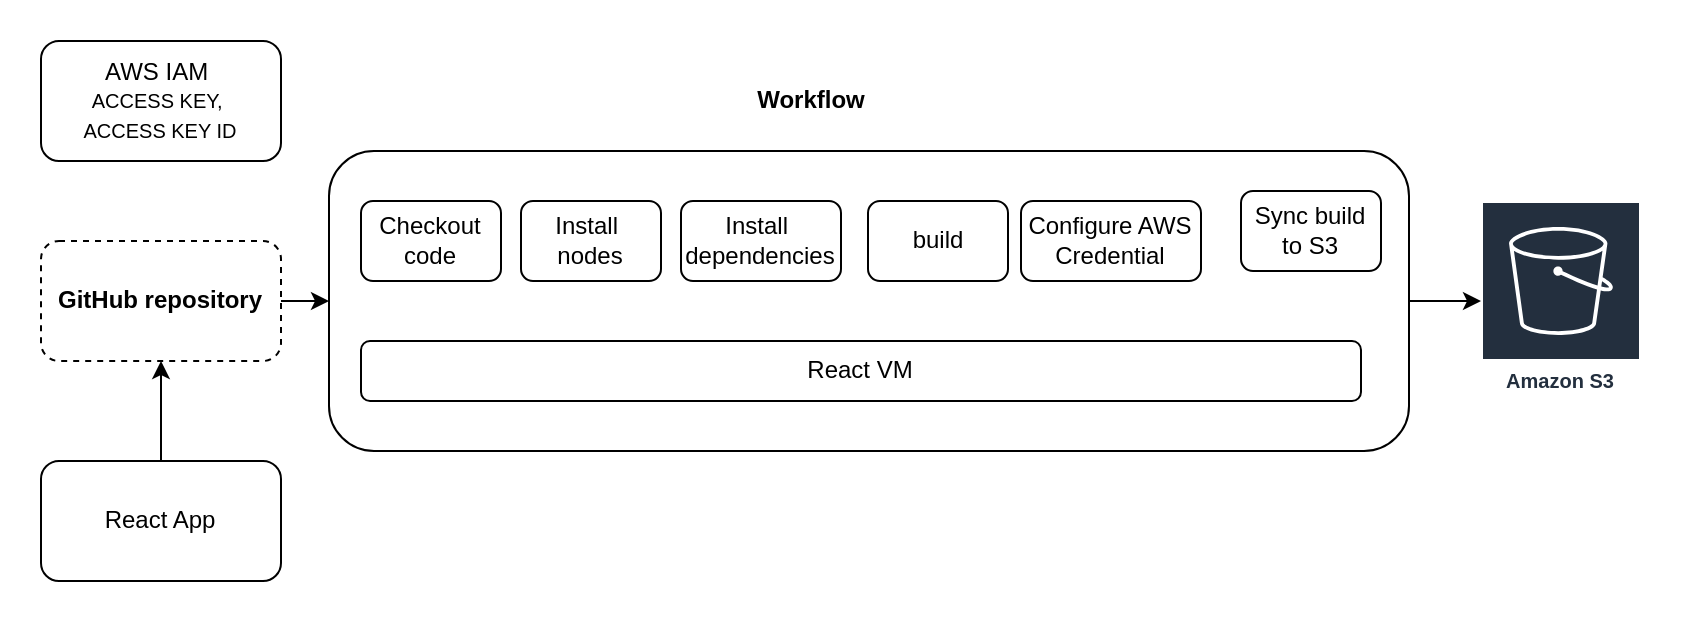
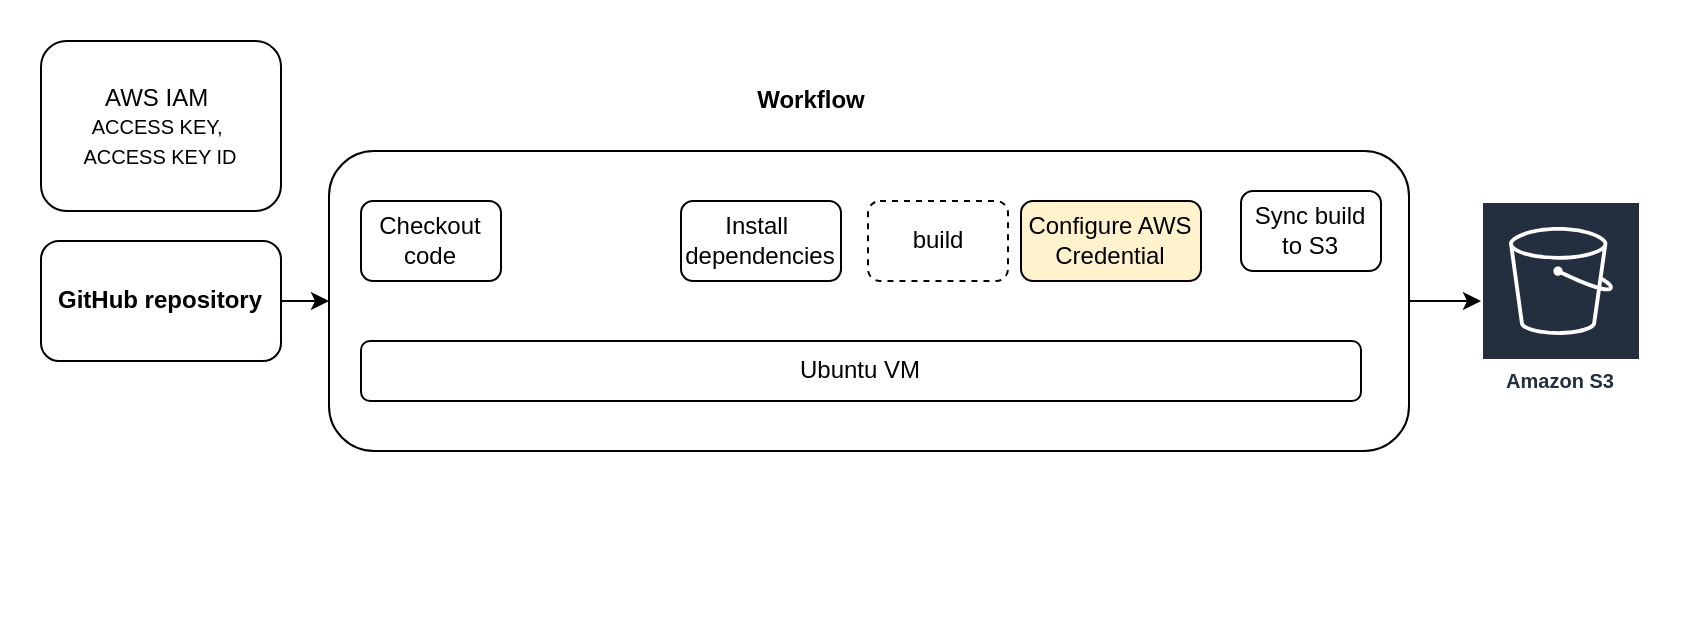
node "AWS IAM ACCESS KEY, ACCESS KEY ID": size 240x120 -> 240x170
node "Install nodes": removed
node "build": style solid -> dashed
node "Configure AWS Credential": fillcolor #ffffff -> #fff2cc
node "GitHub repository": style dashed -> solid
node "React VM": label "React VM" -> "Ubuntu VM"
edge "React App" -> "GitHub repository": removed
node "React App": removed
